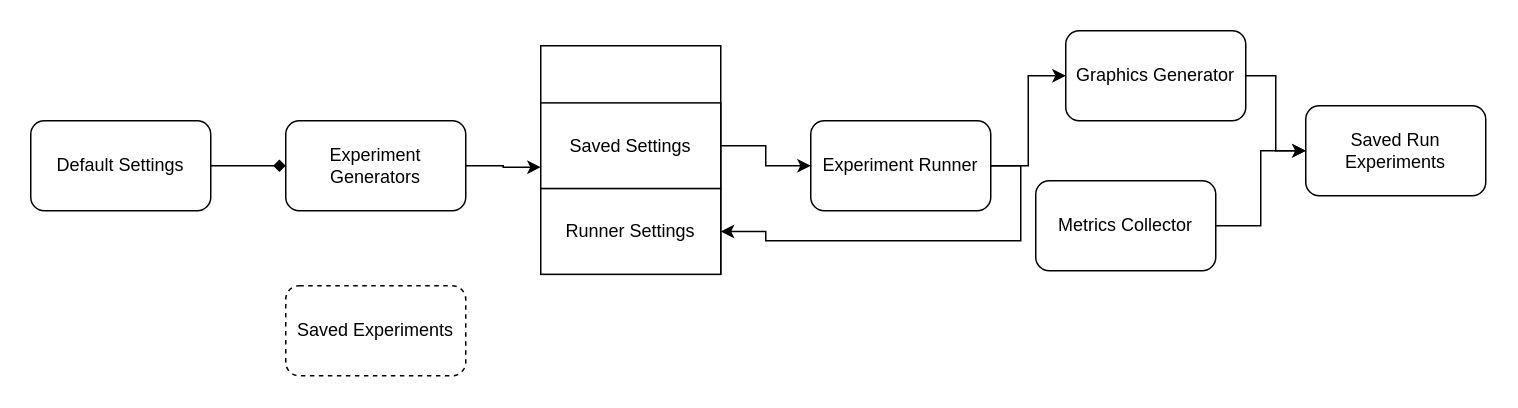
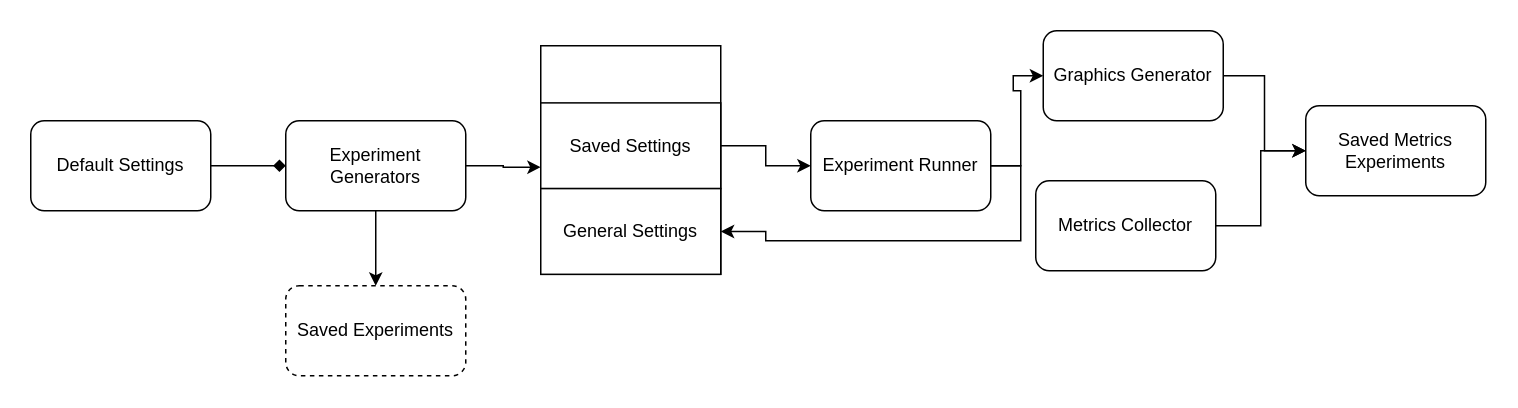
node "Graphics Generator": moved (1156, 76) -> (1133, 76)
node "Saved Run Experiments": label "Saved Run Experiments" -> "Saved Metrics Experiments"
node "Runner Settings": label "Runner Settings" -> "General Settings"
edge "Experiment Generators" -> "Saved Experiments": added
